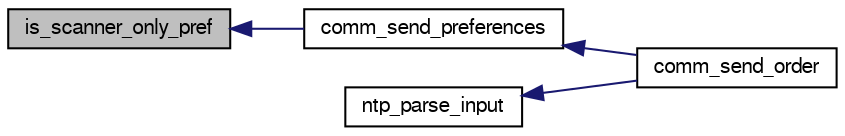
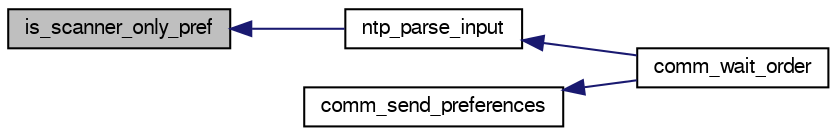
edge "comm_send_preferences" -> "is_scanner_only_pref": now "ntp_parse_input" -> "is_scanner_only_pref"
node "comm_send_order": label "comm_send_order" -> "comm_wait_order"
